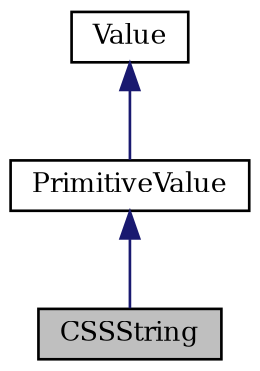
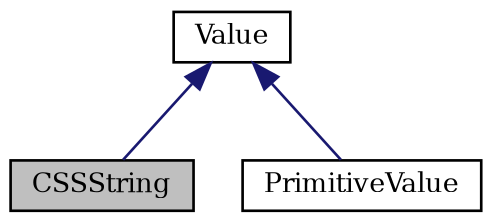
edge "CSSString" -> "PrimitiveValue": now "CSSString" -> "Value"
